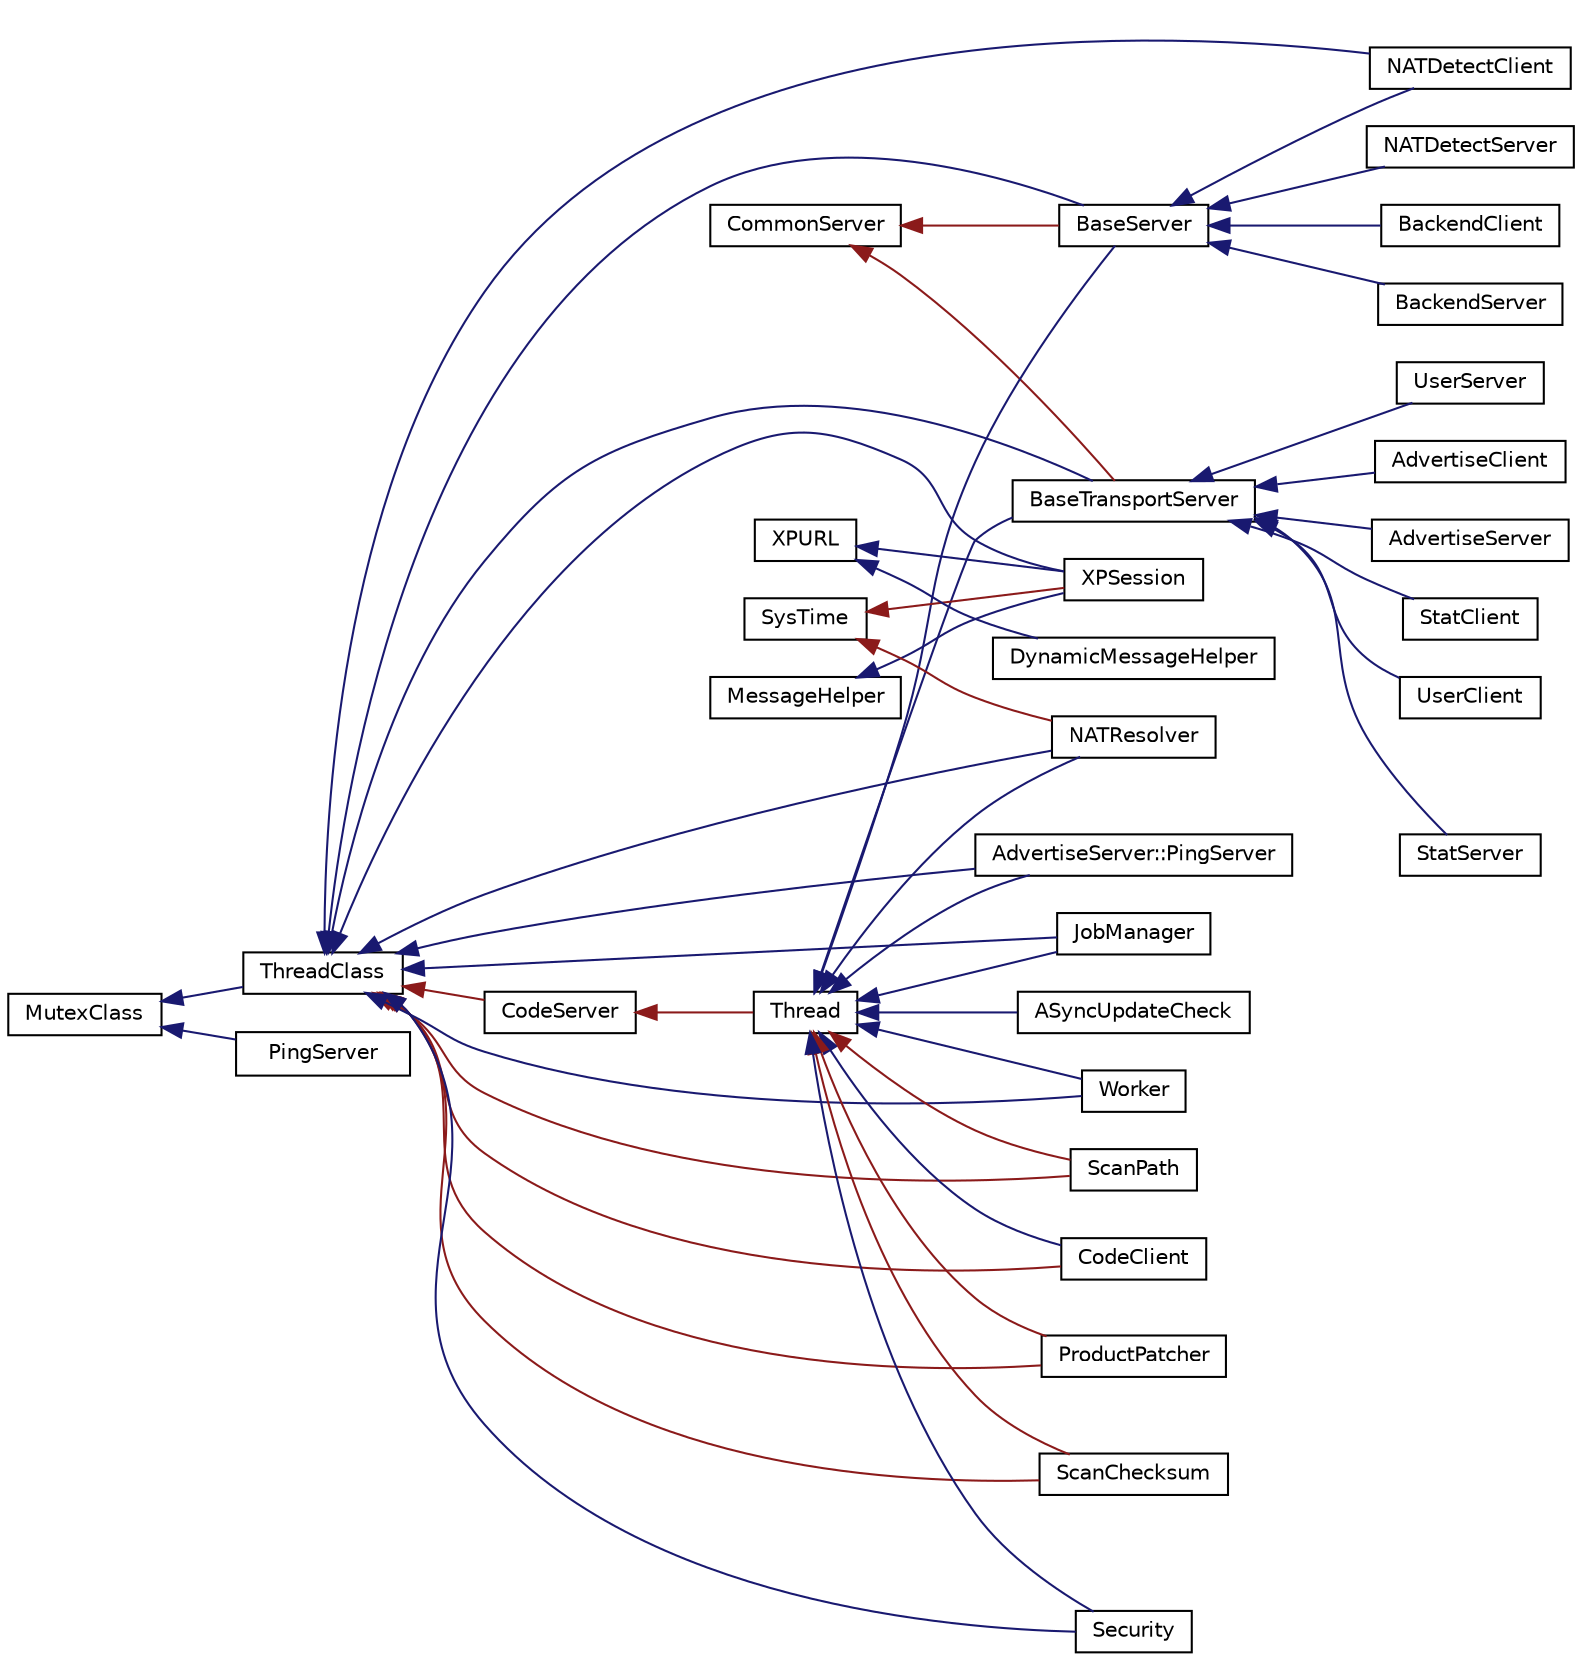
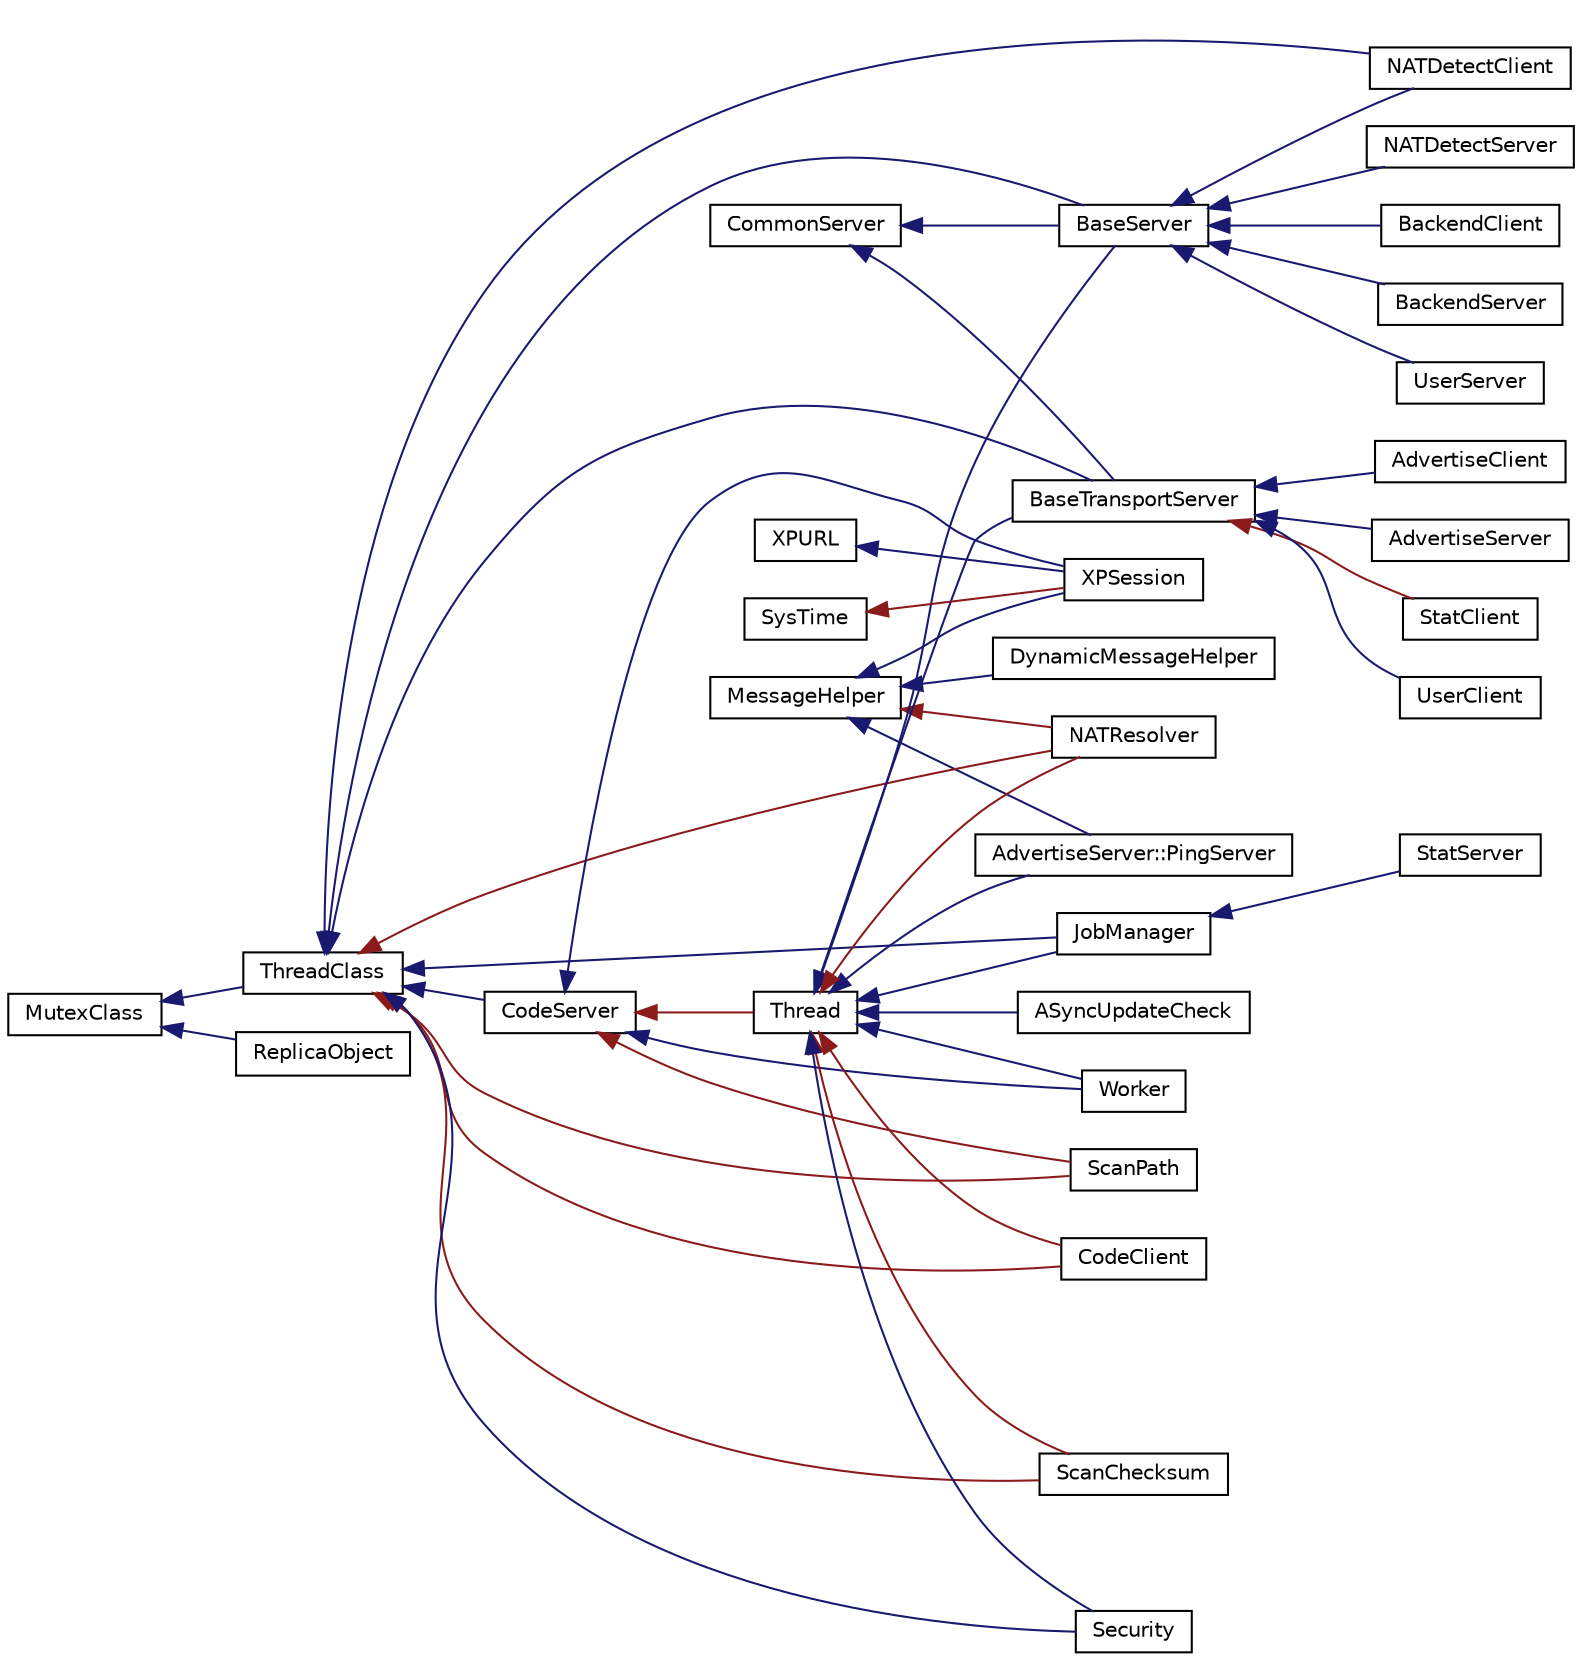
edge "BaseServer" -> "CommonServer": color firebrick4 -> midnightblue
edge "BaseTransportServer" -> "CommonServer": color firebrick4 -> midnightblue
edge "UserServer" -> "BaseTransportServer": now "UserServer" -> "BaseServer"
edge "XPSession" -> "ThreadClass": now "XPSession" -> "CodeServer"
edge "StatClient" -> "BaseTransportServer": color midnightblue -> firebrick4
edge "DynamicMessageHelper" -> "XPURL": now "DynamicMessageHelper" -> "MessageHelper"
edge "StatServer" -> "BaseTransportServer": now "StatServer" -> "JobManager"
edge "NATResolver" -> "SysTime": now "NATResolver" -> "MessageHelper"
edge "NATResolver" -> "ThreadClass": color midnightblue -> firebrick4
edge "NATResolver" -> "Thread": color midnightblue -> firebrick4
edge "AdvertiseServer::PingServer" -> "ThreadClass": now "AdvertiseServer::PingServer" -> "MessageHelper"
edge "CodeServer" -> "ThreadClass": color firebrick4 -> midnightblue
node "PingServer": label "PingServer" -> "ReplicaObject"
edge "Worker" -> "ThreadClass": now "Worker" -> "CodeServer"
edge "ScanPath" -> "Thread": now "ScanPath" -> "CodeServer"
edge "CodeClient" -> "Thread": color midnightblue -> firebrick4
node "ProductPatcher": removed
